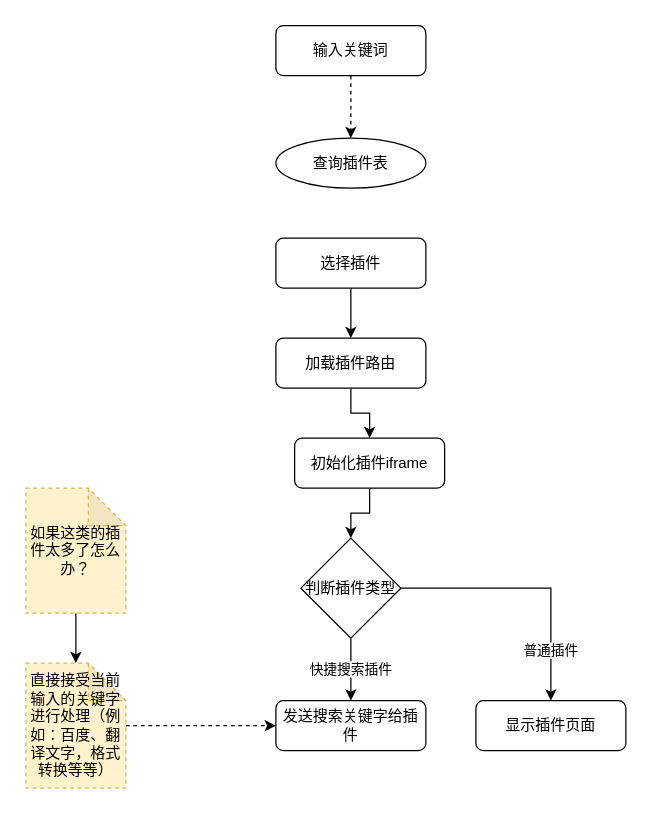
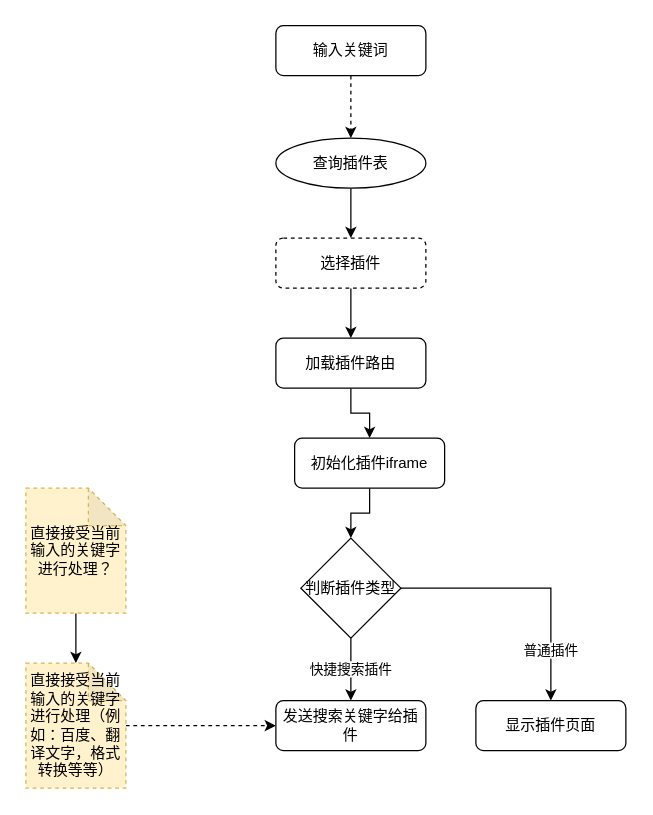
edge "查询插件表" -> "选择插件": added
node "选择插件": style solid -> dashed
node "如果这类的插件太多了怎么办？": label "如果这类的插件太多了怎么办？" -> "直接接受当前输入的关键字进行处理？"
